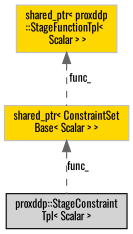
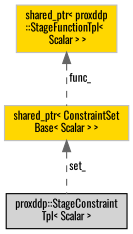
edge "proxddp::StageConstraint Tpl< Scalar >" -> "shared_ptr< ConstraintSet Base< Scalar > >": label " func_" -> " set_"
